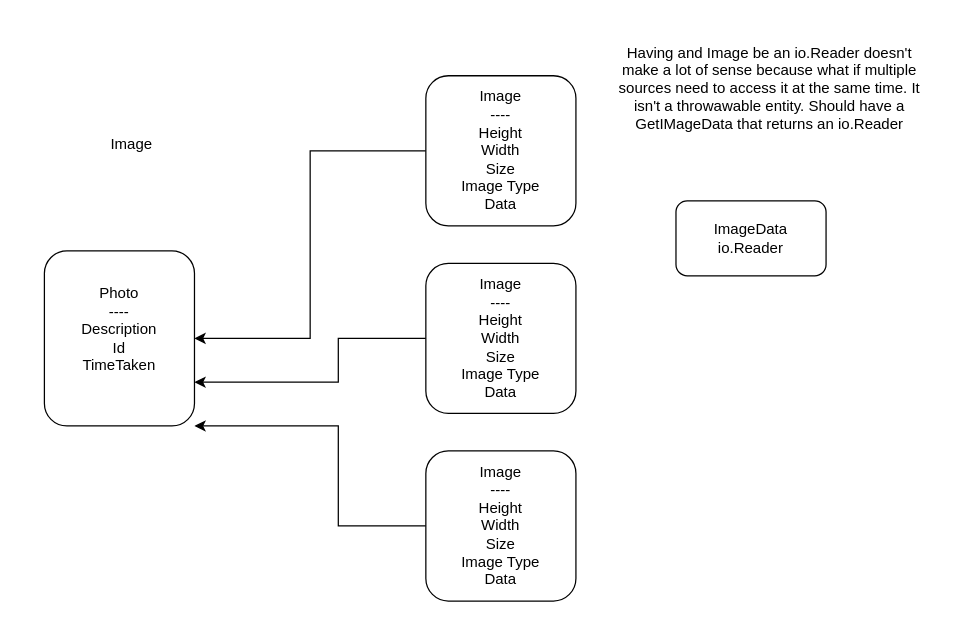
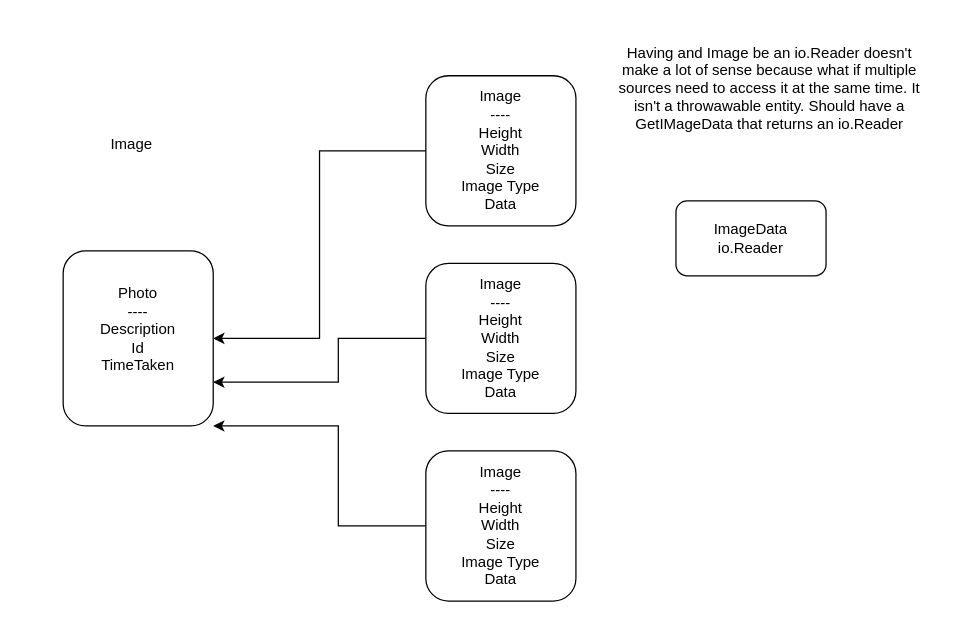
node "Photo ---- Description Id TimeTaken": moved (119, 338) -> (138, 338)
